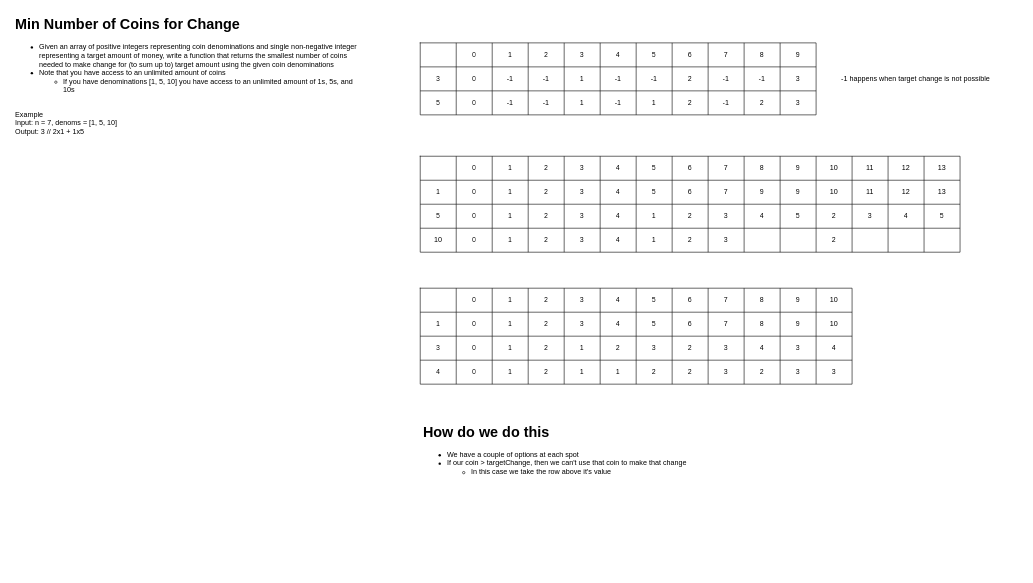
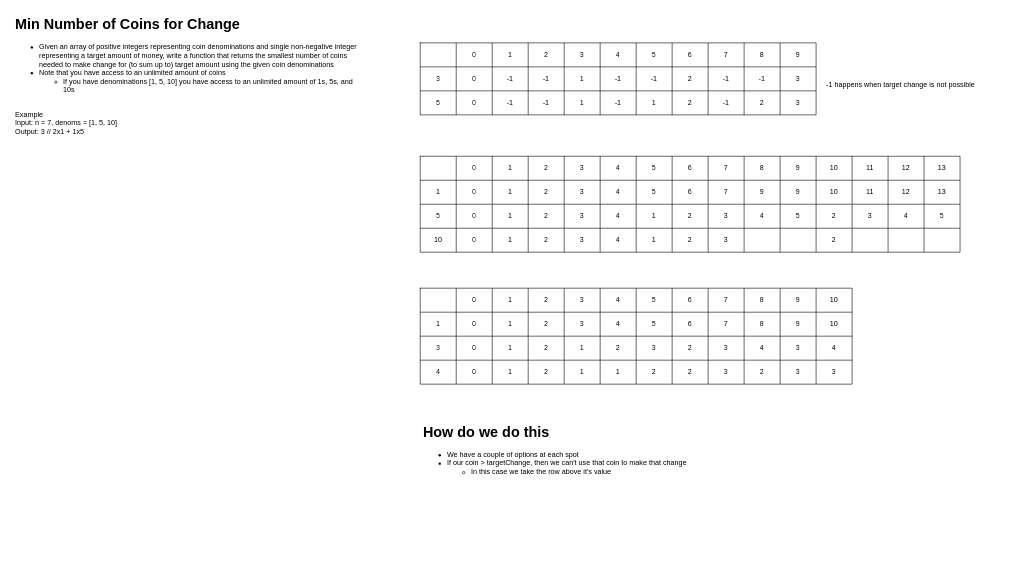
node "-1 happens when target change is not possible": moved (930, 79) -> (915, 85)
